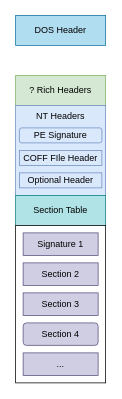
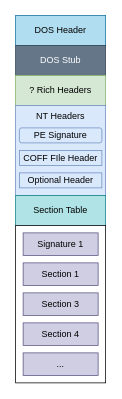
node "DOS Stub": added
node "Section 2": label "Section 2" -> "Section 1"
node "Section 4": shape rounded rectangle -> rectangle
